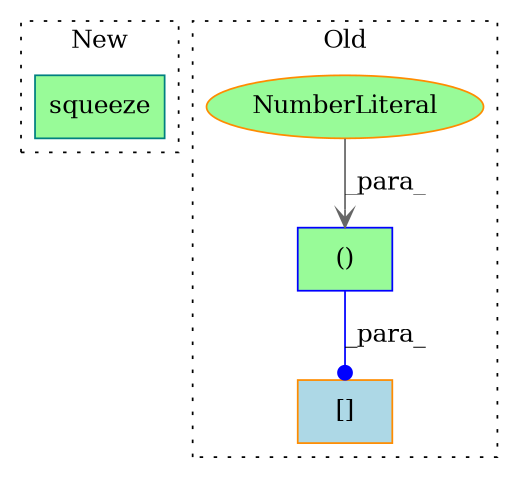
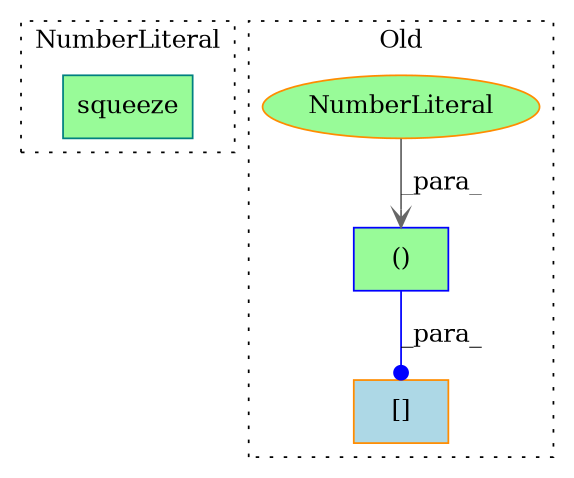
cluster "New": label "New" -> "NumberLiteral"
